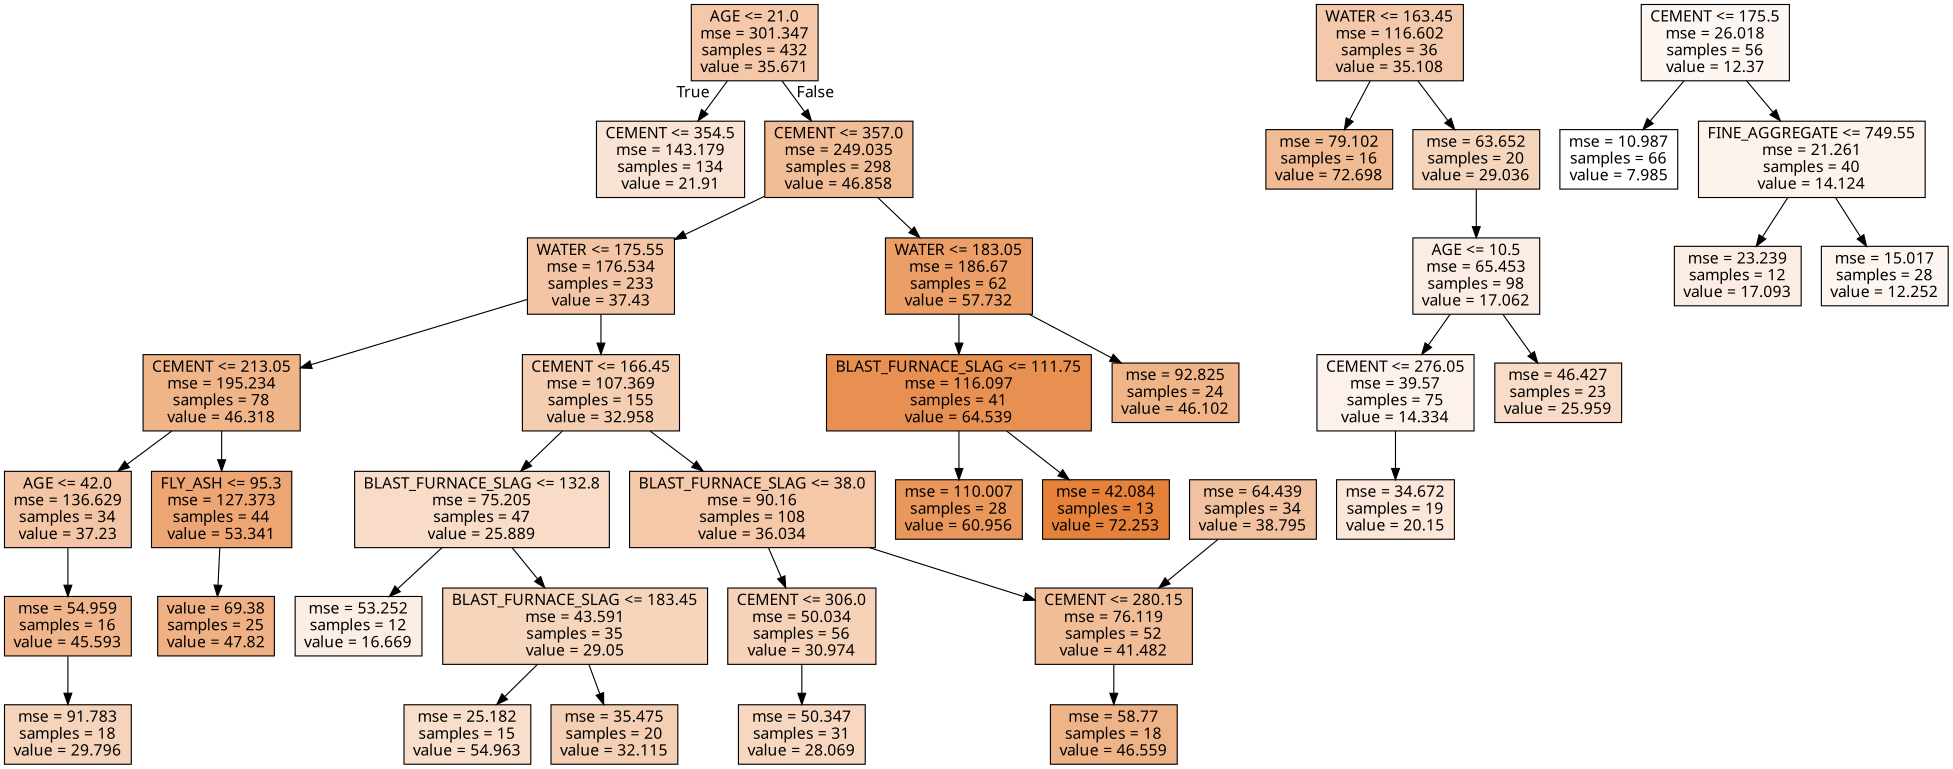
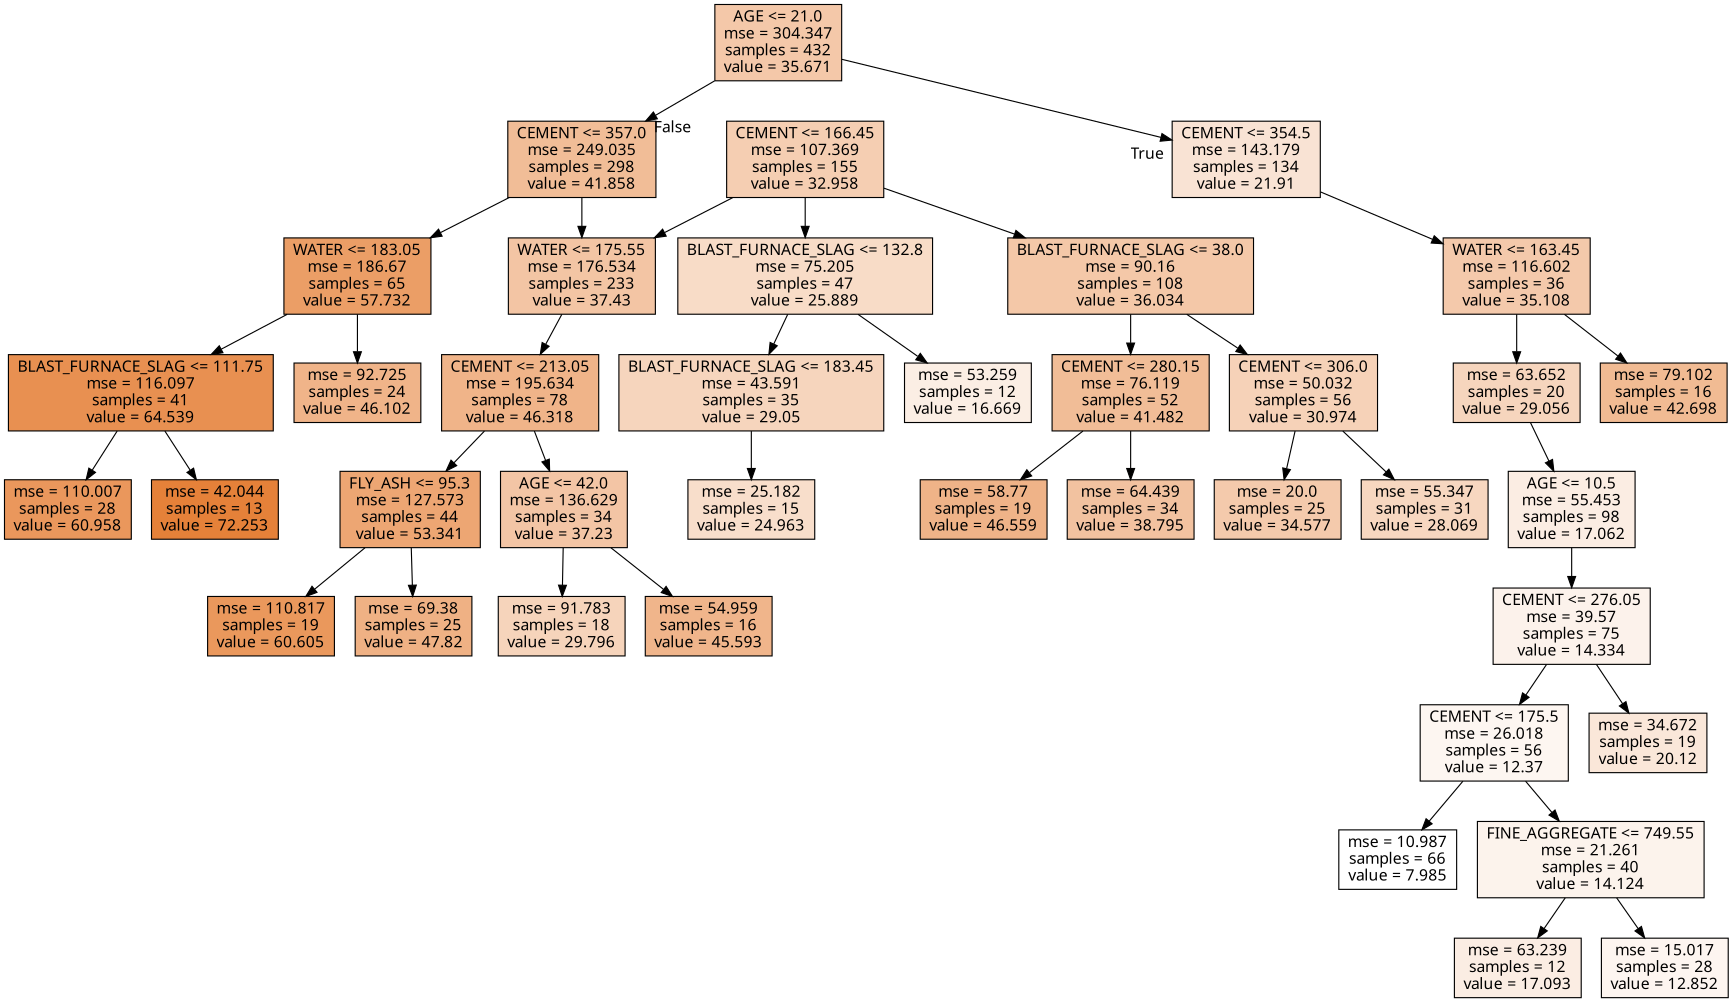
node "AGE <= 21.0 mse = 301.347 samples = 432 value = 35.671": label "AGE <= 21.0 mse = 301.347 samples = 432 value = 35.671" -> "AGE <= 21.0 mse = 304.347 samples = 432 value = 35.671"
node "CEMENT <= 357.0 mse = 249.035 samples = 298 value = 46.858": label "CEMENT <= 357.0 mse = 249.035 samples = 298 value = 46.858" -> "CEMENT <= 357.0 mse = 249.035 samples = 298 value = 41.858"
node "mse = 79.102 samples = 16 value = 72.698": label "mse = 79.102 samples = 16 value = 72.698" -> "mse = 79.102 samples = 16 value = 42.698"
node "mse = 63.652 samples = 20 value = 29.036": label "mse = 63.652 samples = 20 value = 29.036" -> "mse = 63.652 samples = 20 value = 29.056"
edge "CEMENT <= 354.5 mse = 143.179 samples = 134 value = 21.91" -> "WATER <= 163.45 mse = 116.602 samples = 36 value = 35.108": added
node "WATER <= 183.05 mse = 186.67 samples = 62 value = 57.732": label "WATER <= 183.05 mse = 186.67 samples = 62 value = 57.732" -> "WATER <= 183.05 mse = 186.67 samples = 65 value = 57.732"
node "AGE <= 10.5 mse = 65.453 samples = 98 value = 17.062": label "AGE <= 10.5 mse = 65.453 samples = 98 value = 17.062" -> "AGE <= 10.5 mse = 55.453 samples = 98 value = 17.062"
node "mse = 23.239 samples = 12 value = 17.093": label "mse = 23.239 samples = 12 value = 17.093" -> "mse = 63.239 samples = 12 value = 17.093"
node "mse = 15.017 samples = 28 value = 12.252": label "mse = 15.017 samples = 28 value = 12.252" -> "mse = 15.017 samples = 28 value = 12.852"
edge "WATER <= 175.55 mse = 176.534 samples = 233 value = 37.43" -> "CEMENT <= 166.45 mse = 107.369 samples = 155 value = 32.958": reversed
node "CEMENT <= 213.05 mse = 195.234 samples = 78 value = 46.318": label "CEMENT <= 213.05 mse = 195.234 samples = 78 value = 46.318" -> "CEMENT <= 213.05 mse = 195.634 samples = 78 value = 46.318"
node "mse = 92.825 samples = 24 value = 46.102": label "mse = 92.825 samples = 24 value = 46.102" -> "mse = 92.725 samples = 24 value = 46.102"
node "mse = 46.427 samples = 23 value = 25.959": removed
node "FLY_ASH <= 95.3 mse = 127.373 samples = 44 value = 53.341": label "FLY_ASH <= 95.3 mse = 127.373 samples = 44 value = 53.341" -> "FLY_ASH <= 95.3 mse = 127.573 samples = 44 value = 53.341"
node "mse = 110.007 samples = 28 value = 60.956": label "mse = 110.007 samples = 28 value = 60.956" -> "mse = 110.007 samples = 28 value = 60.958"
node "mse = 42.084 samples = 13 value = 72.253": label "mse = 42.084 samples = 13 value = 72.253" -> "mse = 42.044 samples = 13 value = 72.253"
node "mse = 20.0 samples = 25 value = 34.577": added
node "mse = 34.672 samples = 19 value = 20.15": label "mse = 34.672 samples = 19 value = 20.15" -> "mse = 34.672 samples = 19 value = 20.12"
edge "mse = 64.439 samples = 34 value = 38.795" -> "CEMENT <= 280.15 mse = 76.119 samples = 52 value = 41.482": reversed
node "value = 69.38 samples = 25 value = 47.82": label "value = 69.38 samples = 25 value = 47.82" -> "mse = 69.38 samples = 25 value = 47.82"
node "mse = 110.817 samples = 19 value = 60.605": added
node "mse = 53.252 samples = 12 value = 16.669": label "mse = 53.252 samples = 12 value = 16.669" -> "mse = 53.259 samples = 12 value = 16.669"
node "CEMENT <= 306.0 mse = 50.034 samples = 56 value = 30.974": label "CEMENT <= 306.0 mse = 50.034 samples = 56 value = 30.974" -> "CEMENT <= 306.0 mse = 50.032 samples = 56 value = 30.974"
edge "mse = 54.959 samples = 16 value = 45.593" -> "mse = 91.783 samples = 18 value = 29.796": now "AGE <= 42.0 mse = 136.629 samples = 34 value = 37.23" -> "mse = 91.783 samples = 18 value = 29.796"
edge "CEMENT <= 276.05 mse = 39.57 samples = 75 value = 14.334" -> "CEMENT <= 175.5 mse = 26.018 samples = 56 value = 12.37": added
node "mse = 25.182 samples = 15 value = 54.963": label "mse = 25.182 samples = 15 value = 54.963" -> "mse = 25.182 samples = 15 value = 24.963"
node "mse = 35.475 samples = 20 value = 32.115": removed
node "mse = 50.347 samples = 31 value = 28.069": label "mse = 50.347 samples = 31 value = 28.069" -> "mse = 55.347 samples = 31 value = 28.069"
node "mse = 58.77 samples = 18 value = 46.559": label "mse = 58.77 samples = 18 value = 46.559" -> "mse = 58.77 samples = 19 value = 46.559"
